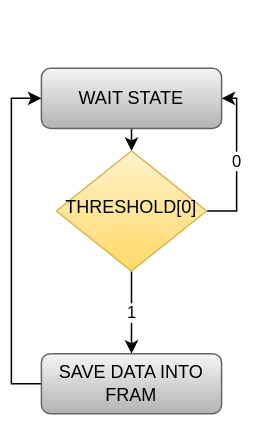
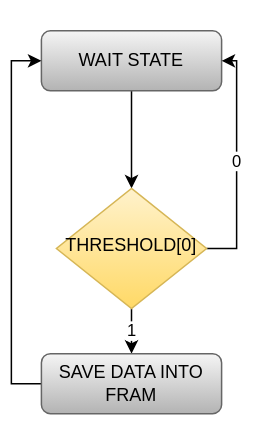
node "WAIT STATE": moved (131, 98) -> (131, 61)
node "THRESHOLD[0]": moved (131, 211) -> (131, 248)
